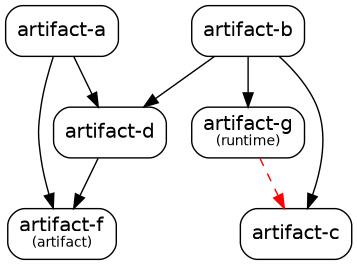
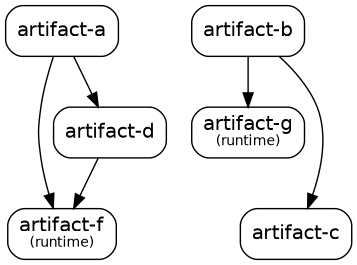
edge "artifact-b" -> "artifact-d": removed
edge "artifact-g" -> "artifact-c": removed
node "artifact-f": text "(artifact)" -> "(runtime)"
